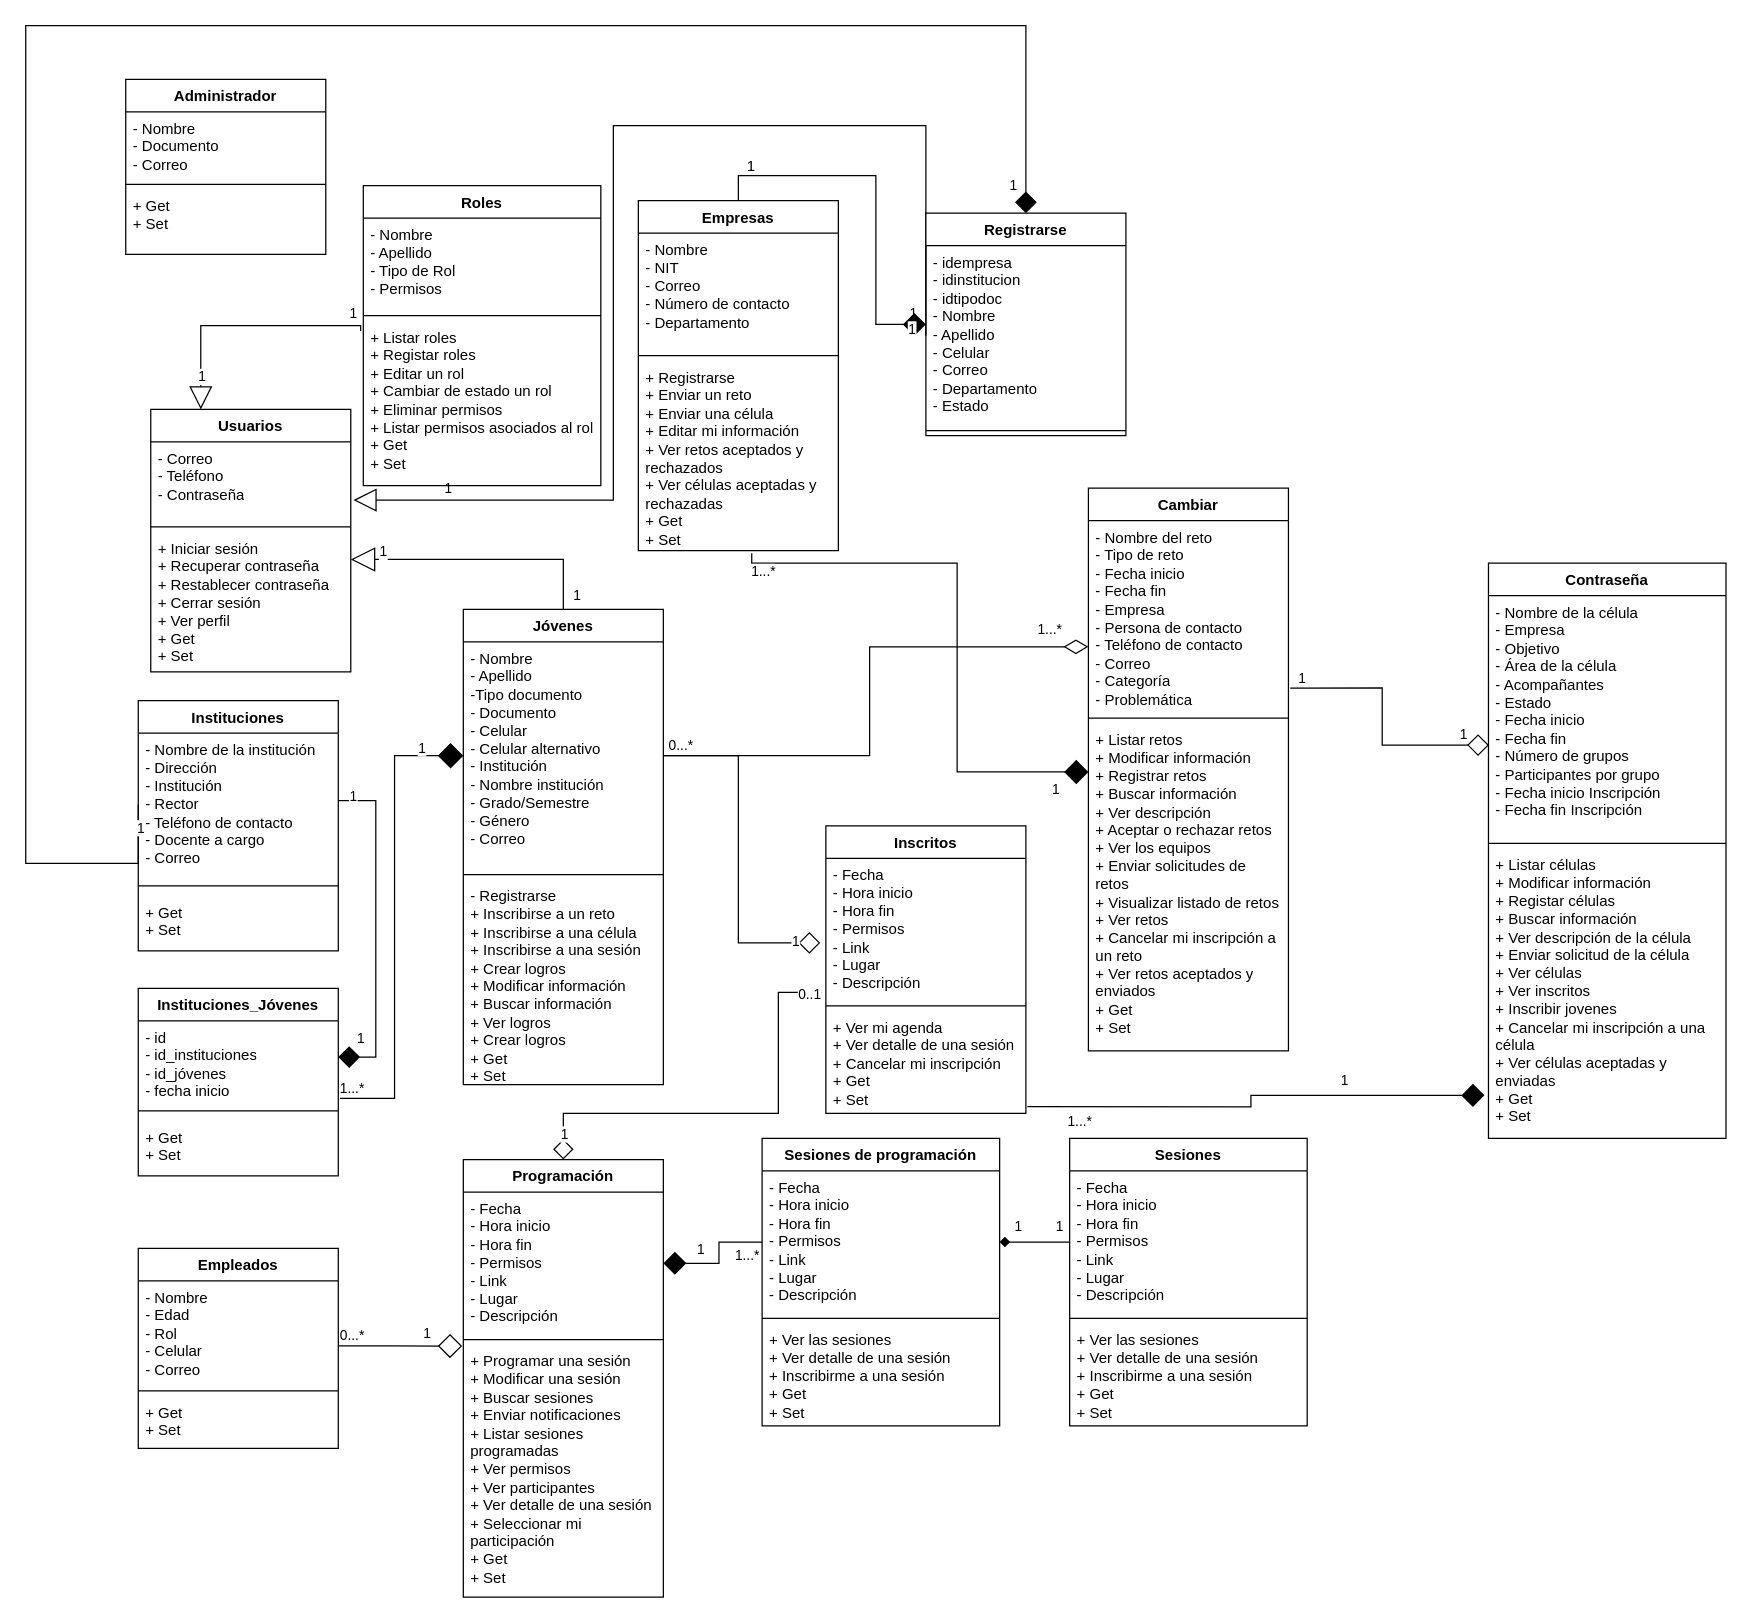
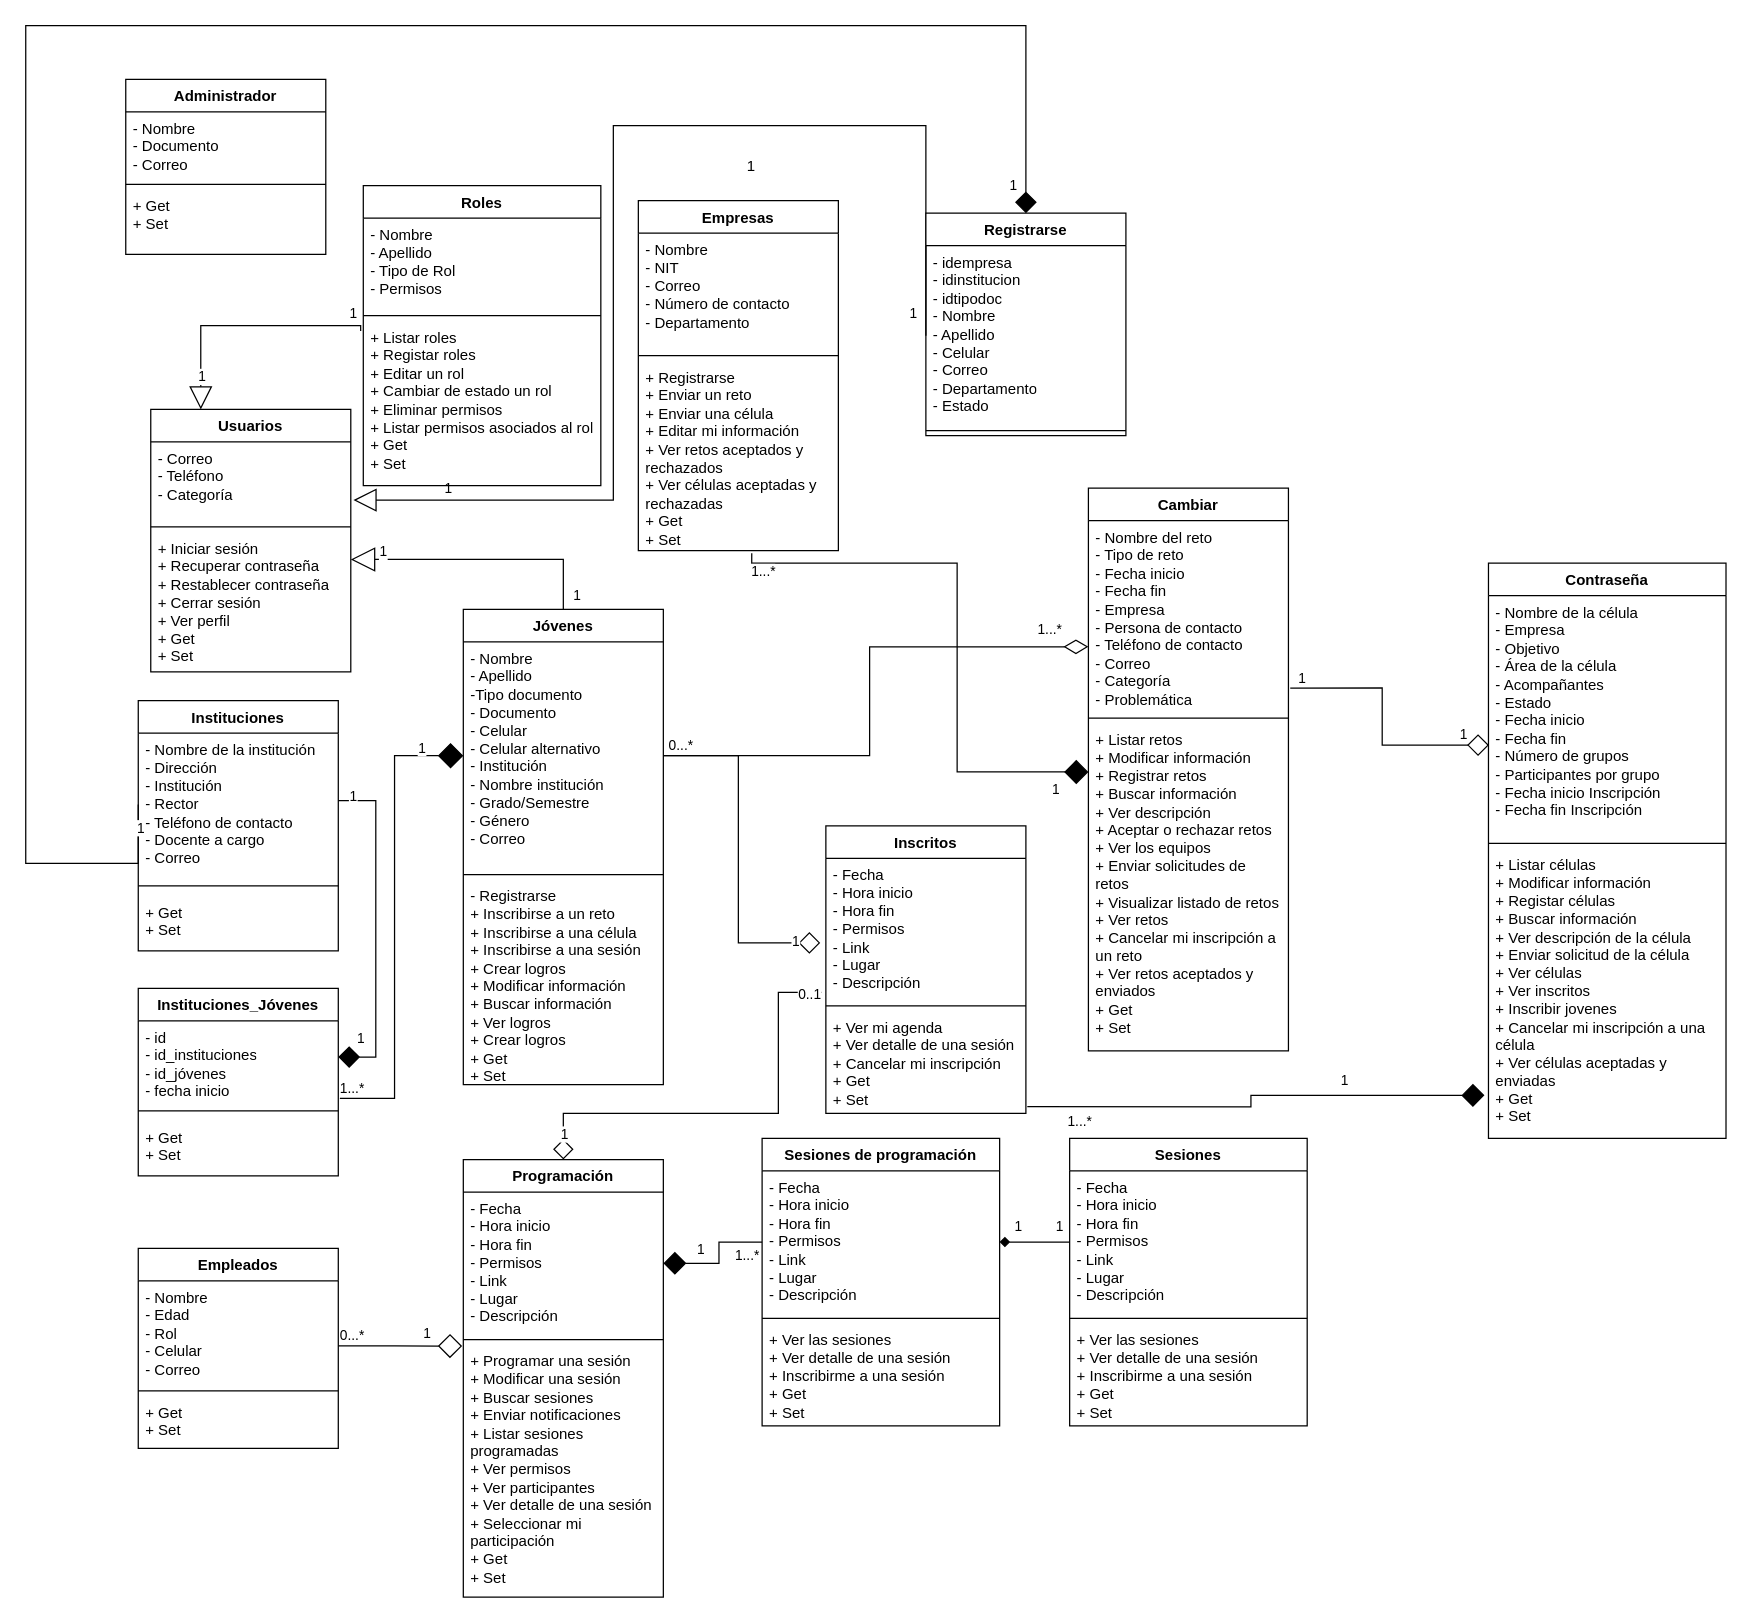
edge "Empresas" -> "Registrarse": removed, label "1"
node "- Correo - Teléfono - Contraseña": label "- Correo - Teléfono - Contraseña" -> "- Correo - Teléfono - Categoría"
